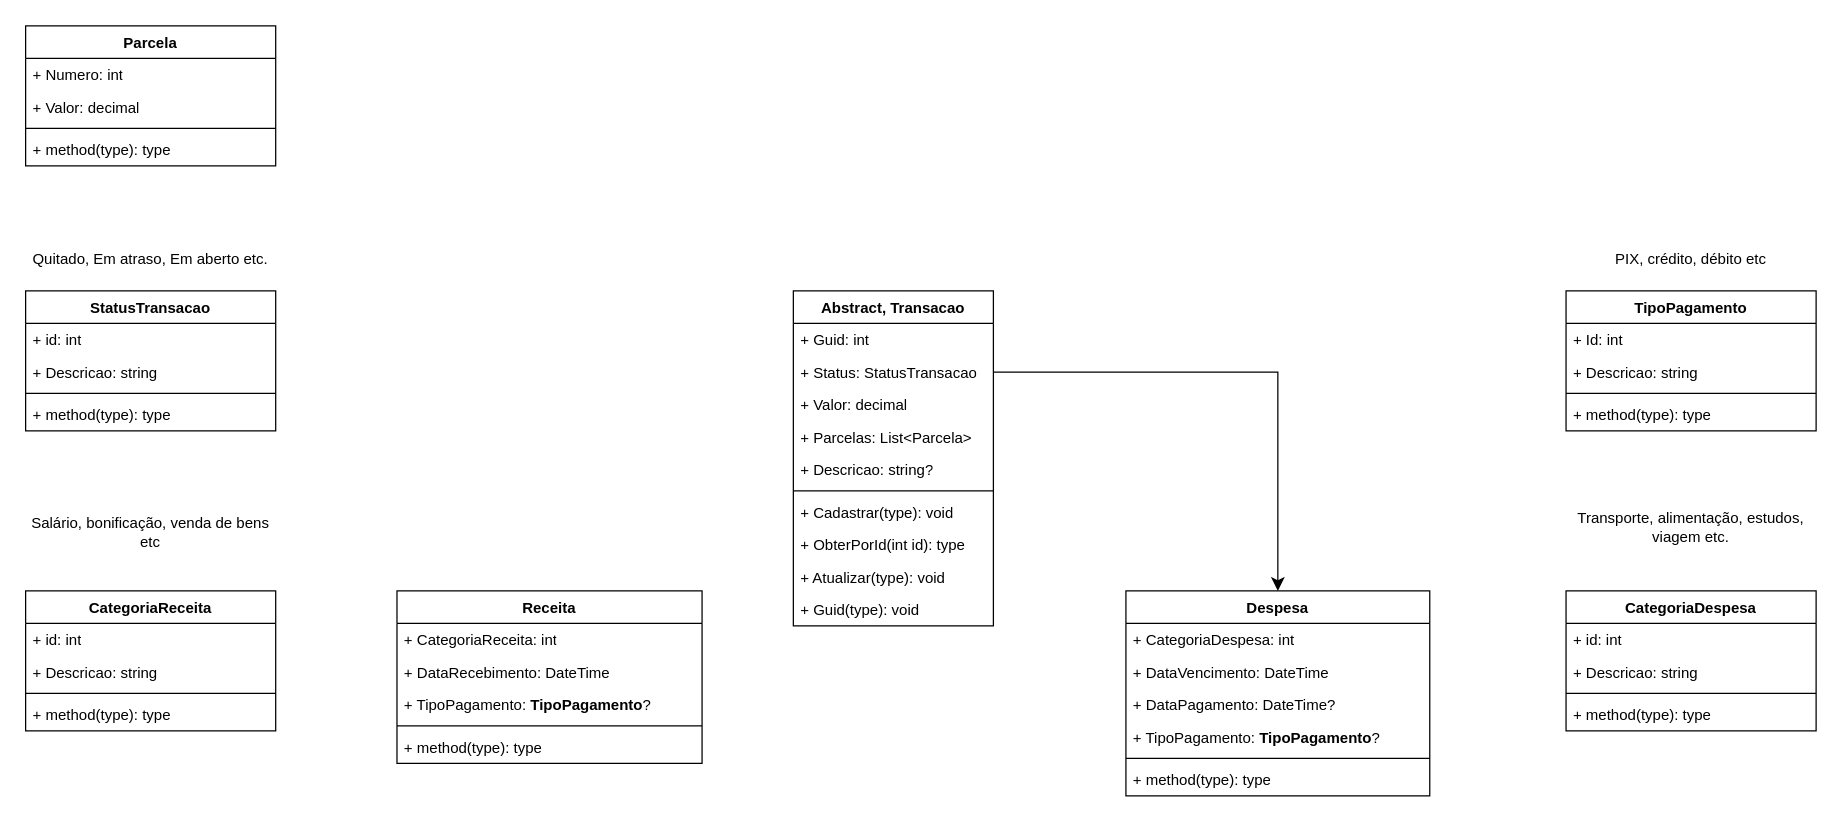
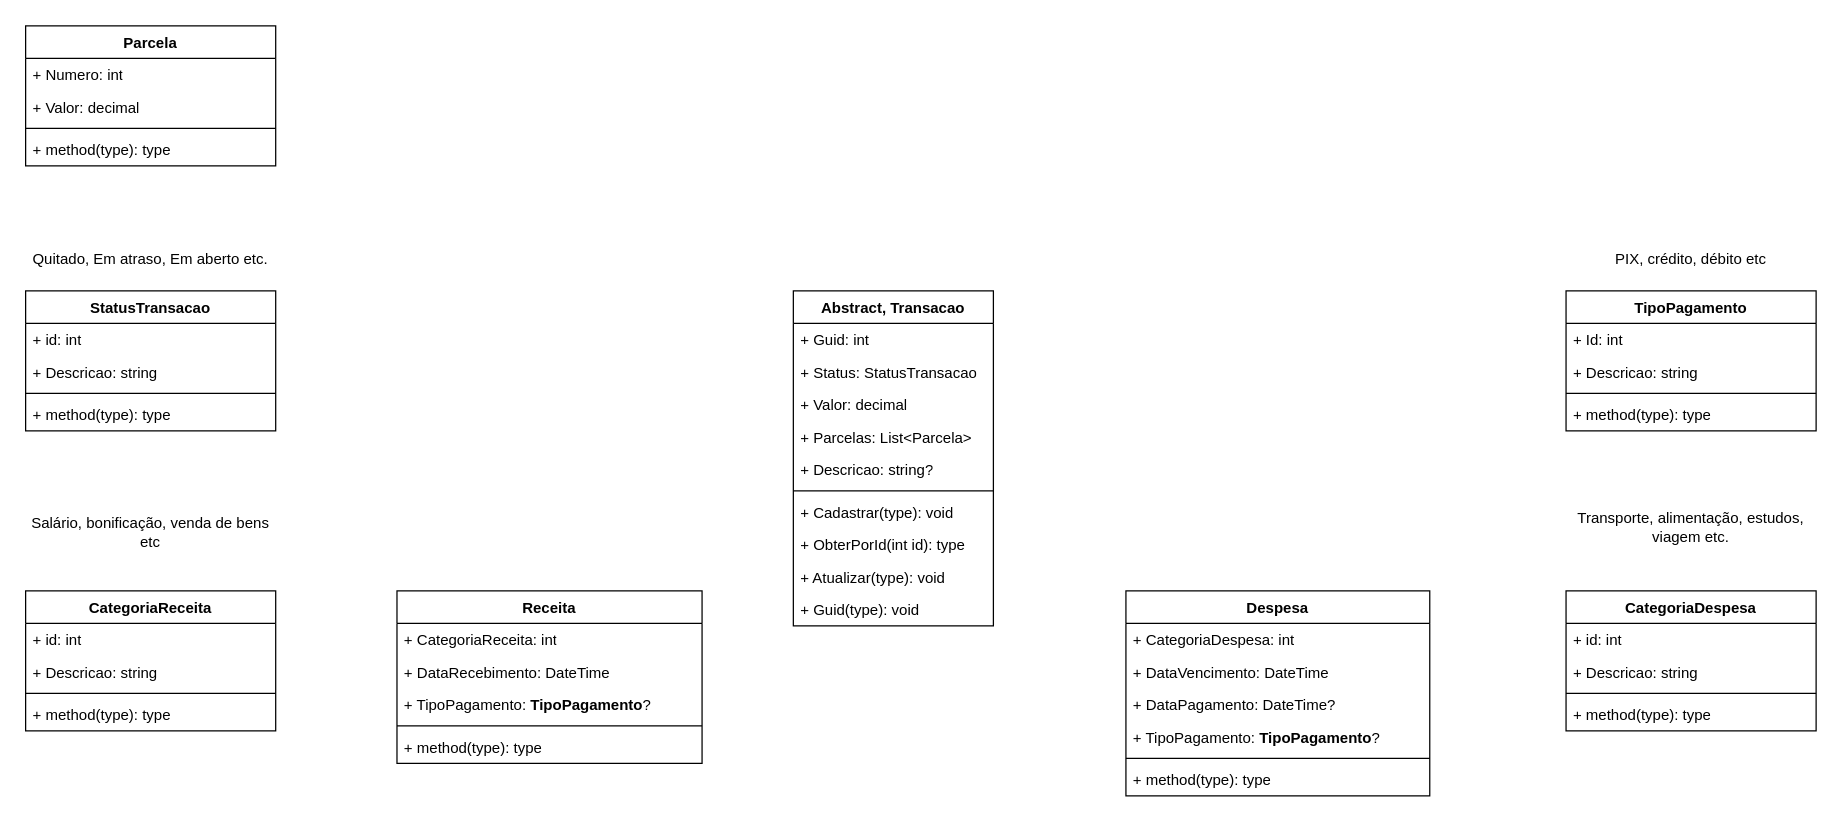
edge "+ Status: StatusTransacao" -> "Despesa": removed
